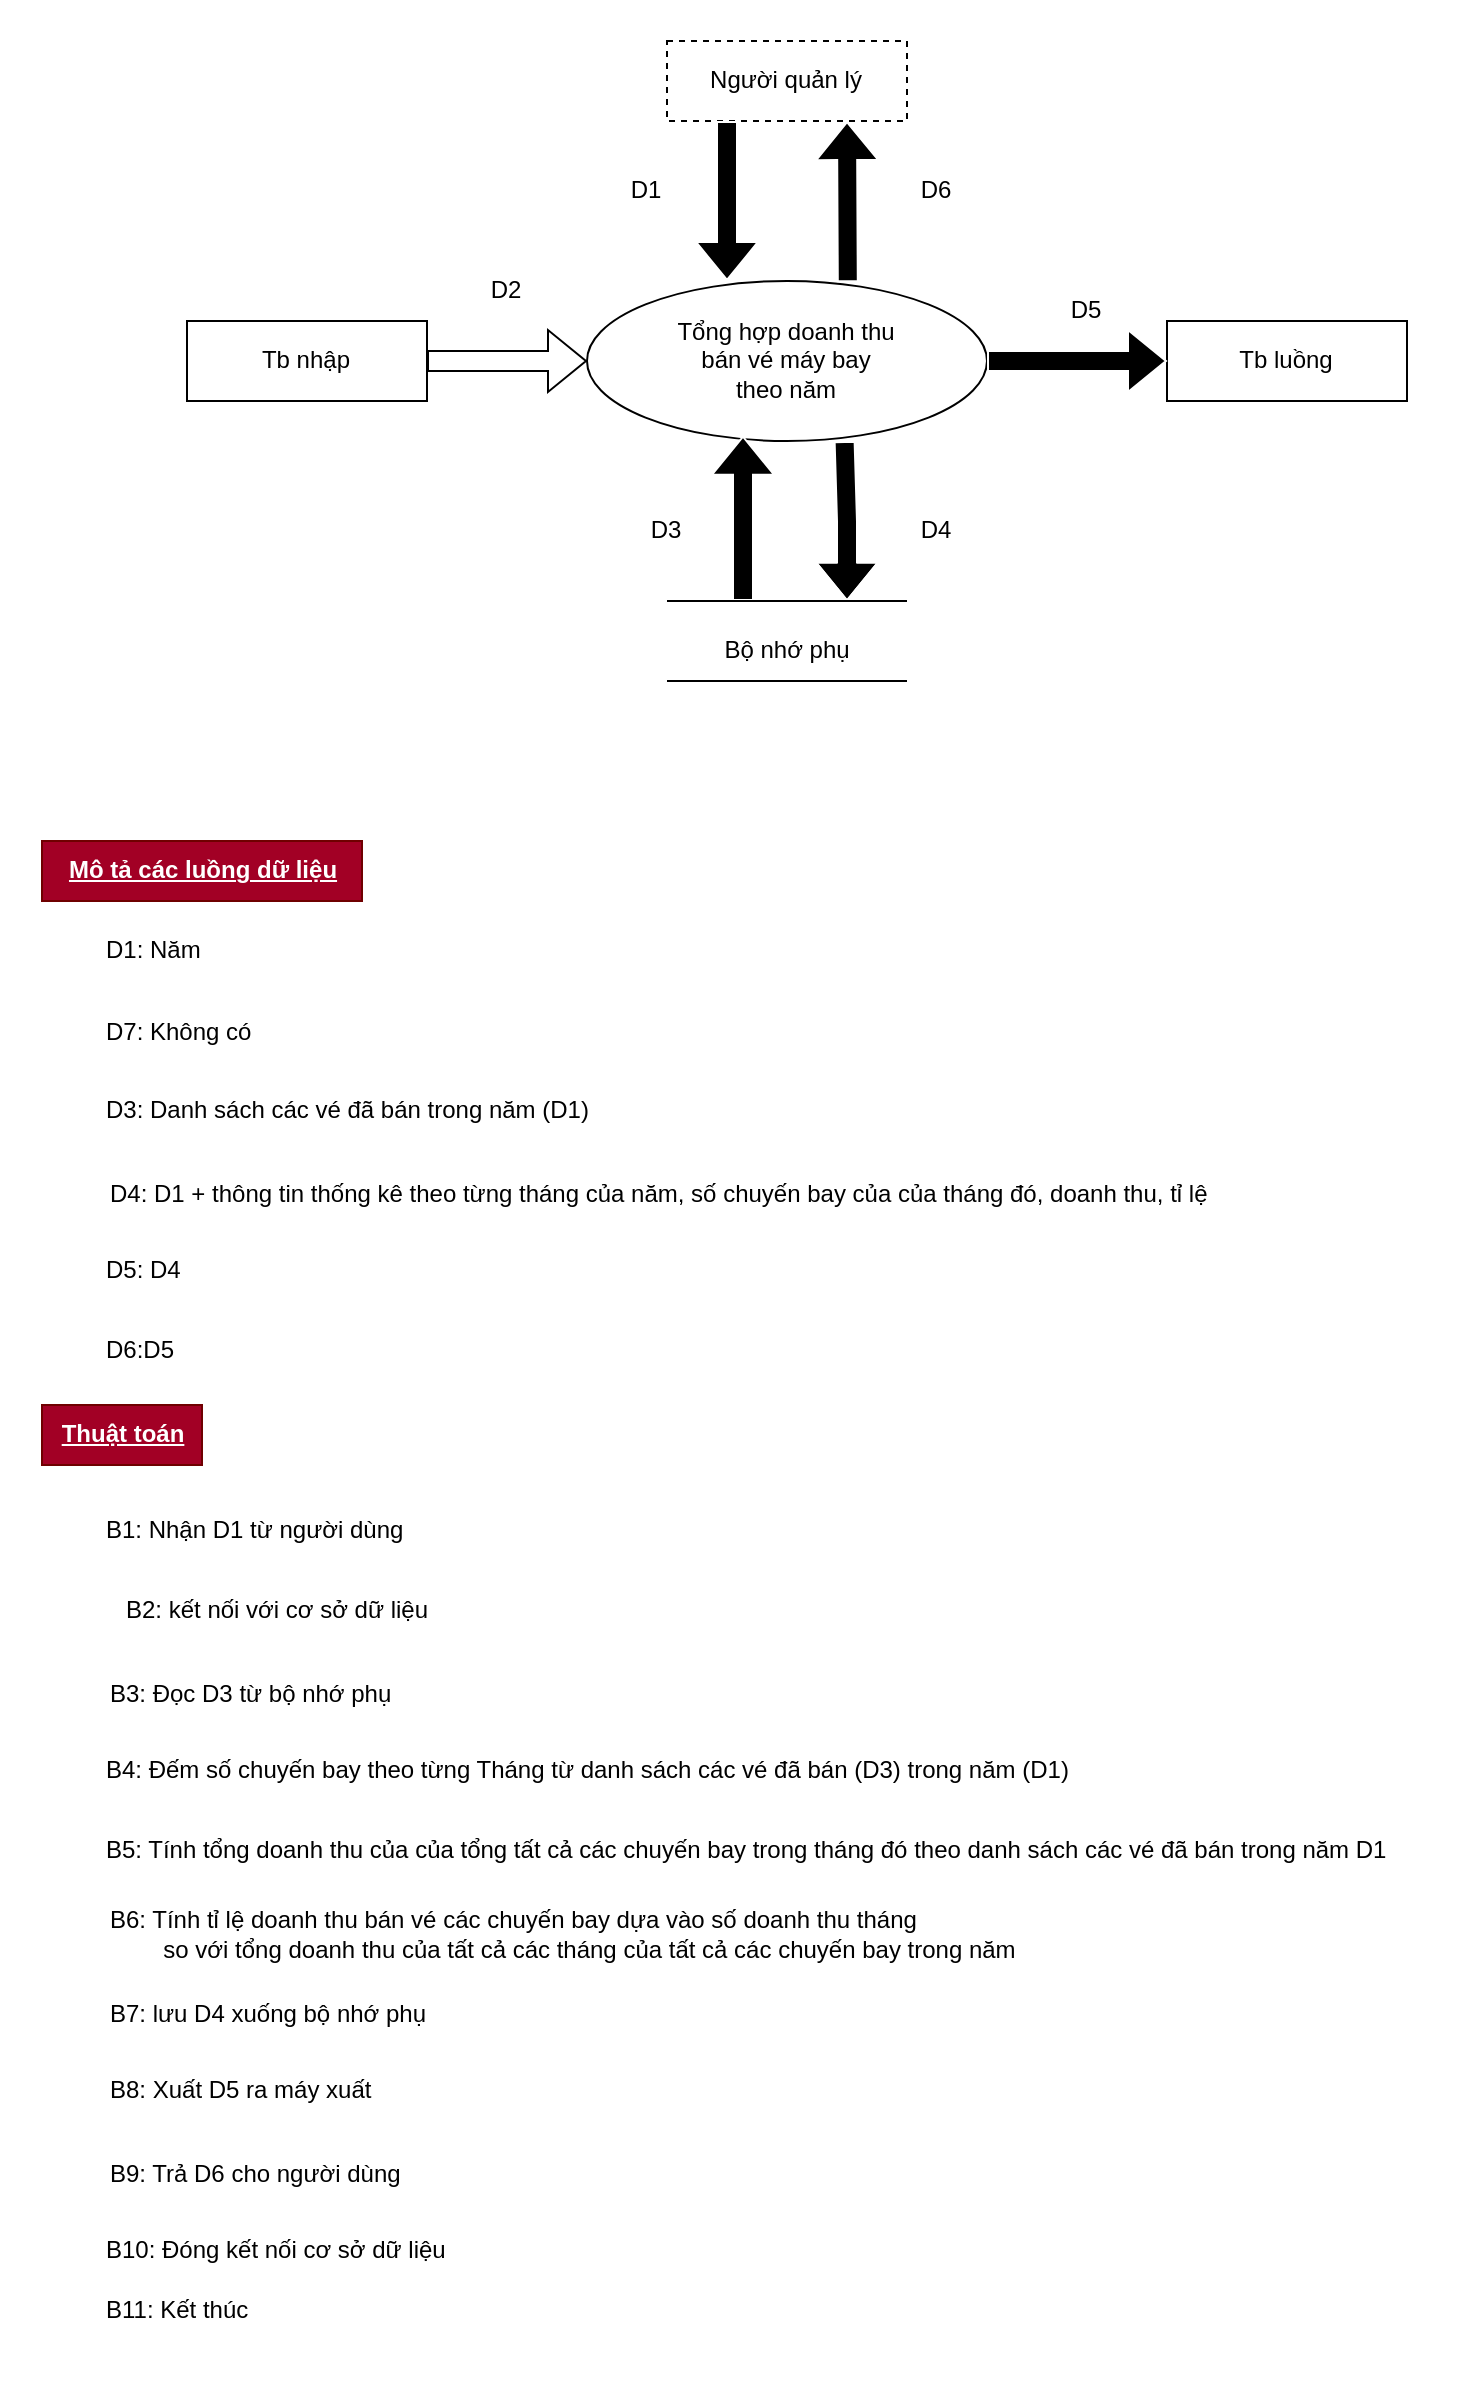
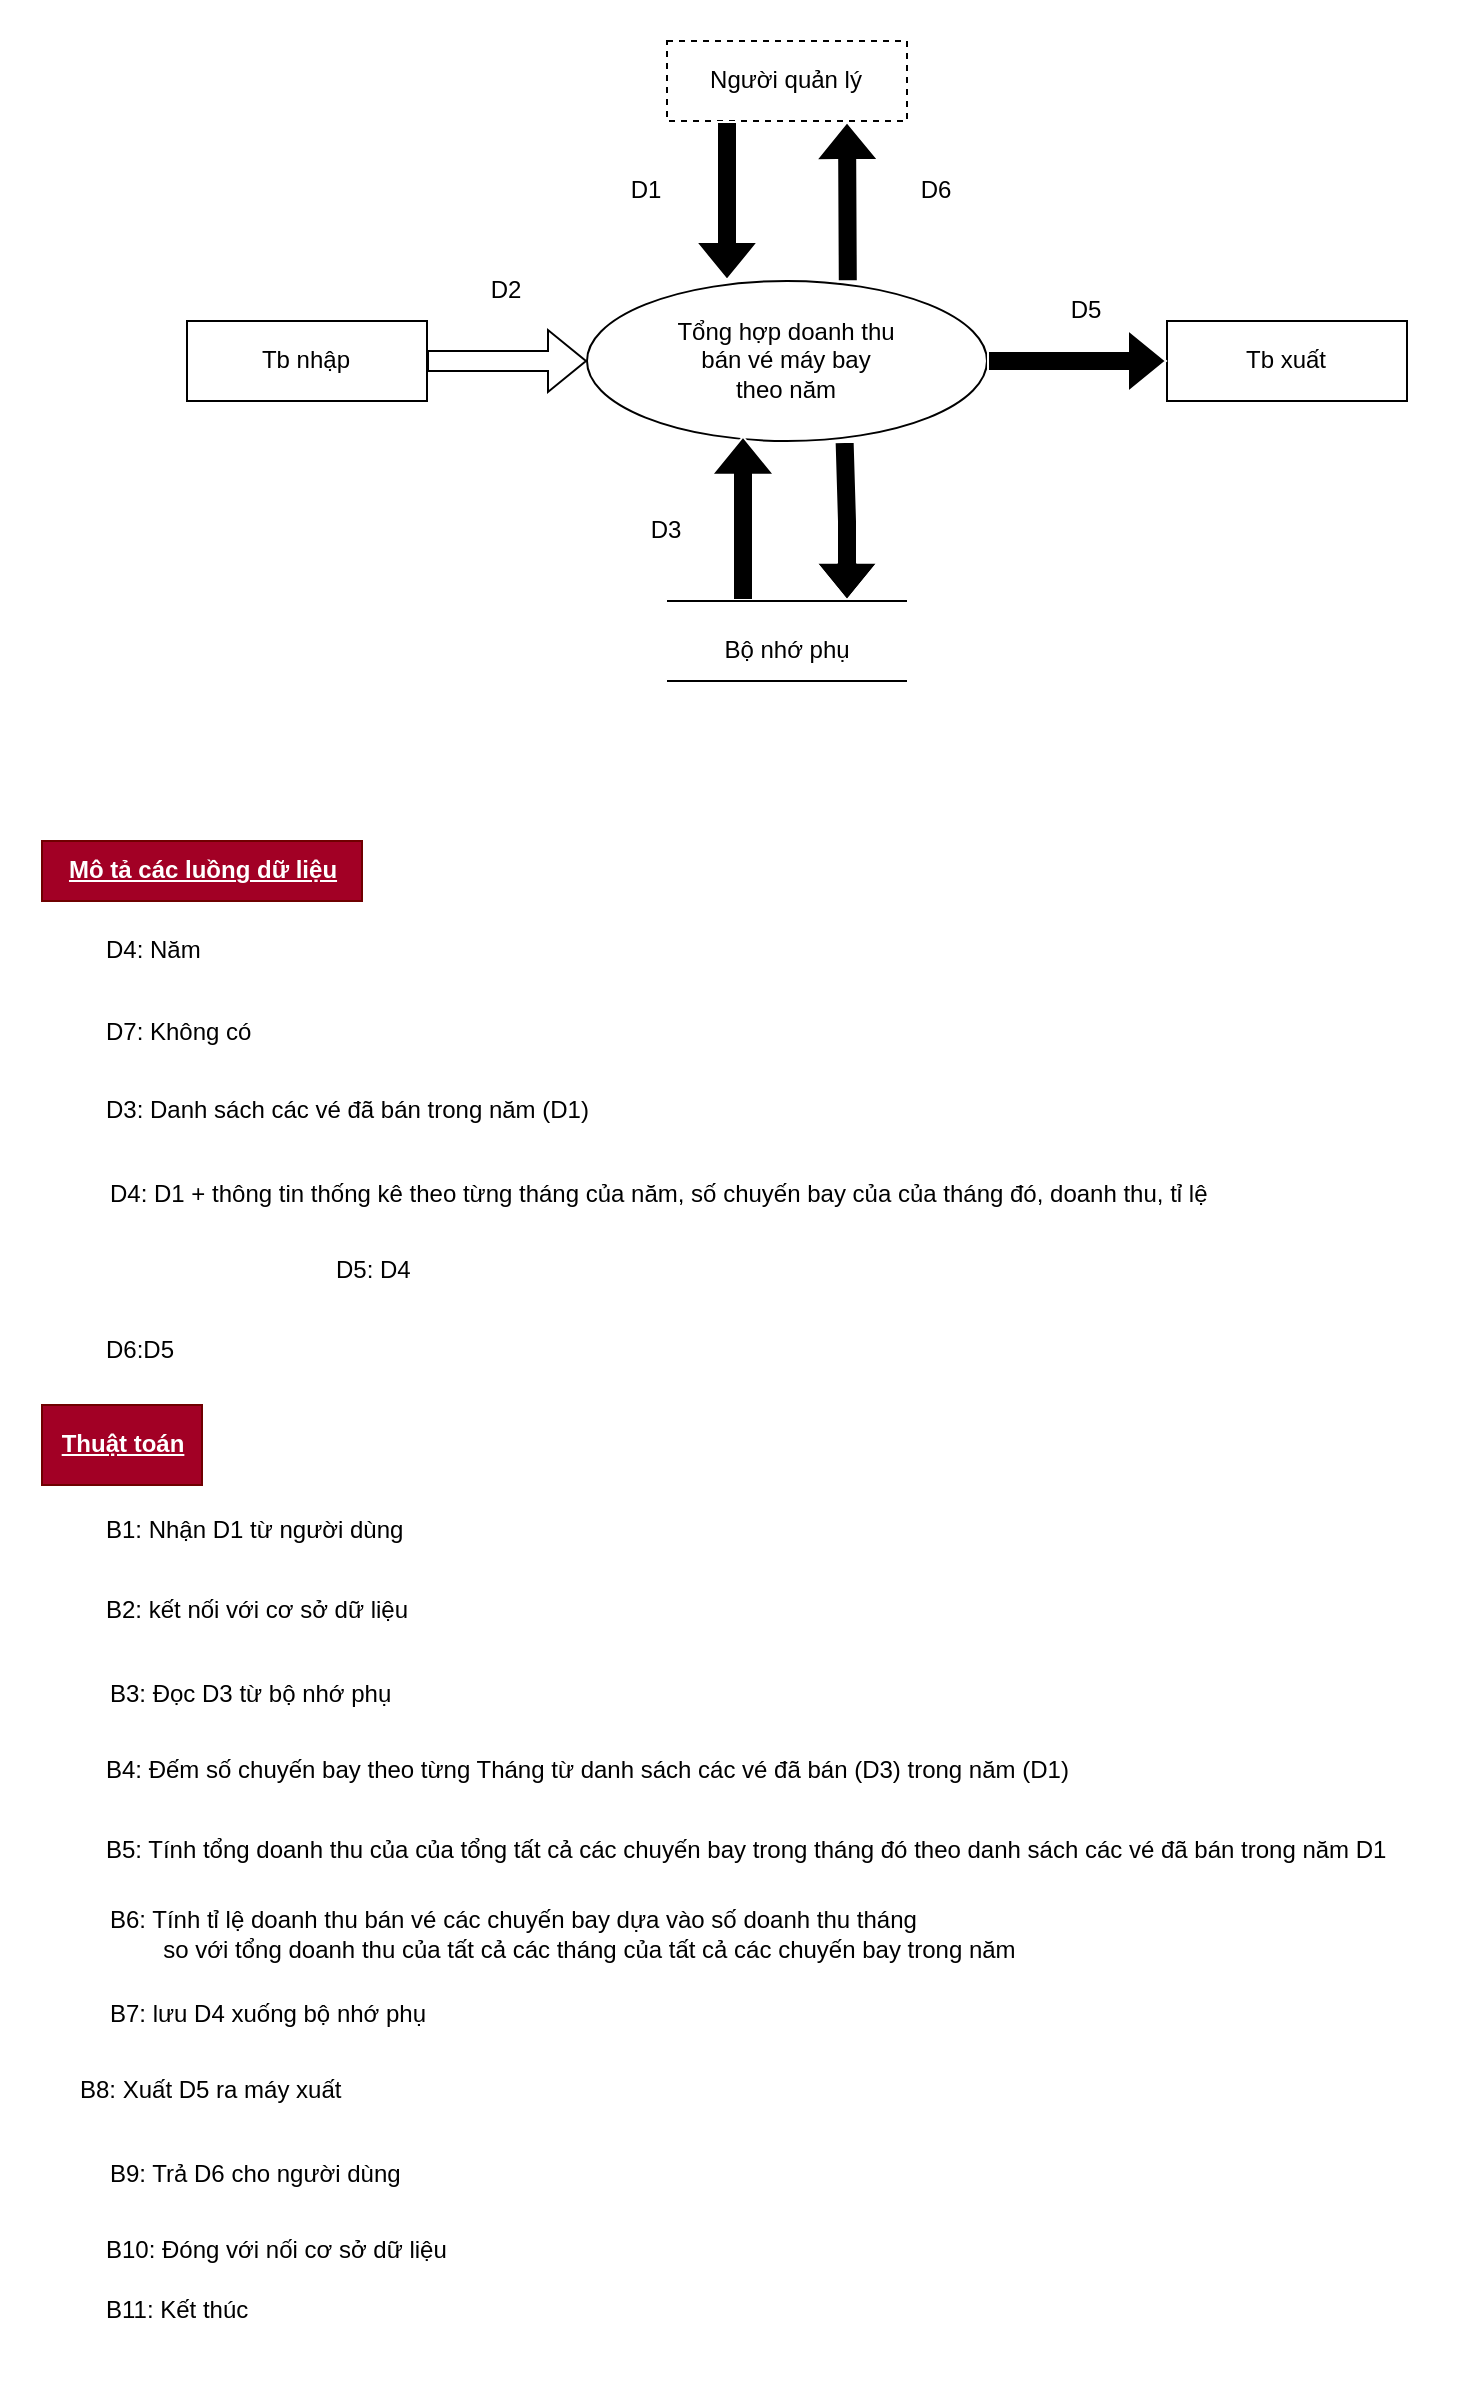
node "Tb luồng": label "Tb luồng" -> "Tb xuất"
node "D4": removed
node "D1: Năm": label "D1: Năm" -> "D4: Năm"
node "D5: D4": moved (162, 1271) -> (392, 1271)
node "Thuật toán": size 160x60 -> 160x80
node "B2: kết nối với cơ sở dữ liệu": moved (292, 1611) -> (272, 1611)
node "B8: Xuất D5 ra máy xuất": moved (257, 2091) -> (227, 2091)
node "B10: Đóng kết nối cơ sở dữ liệu": label "B10: Đóng kết nối cơ sở dữ liệu" -> "B10: Đóng với nối cơ sở dữ liệu"
